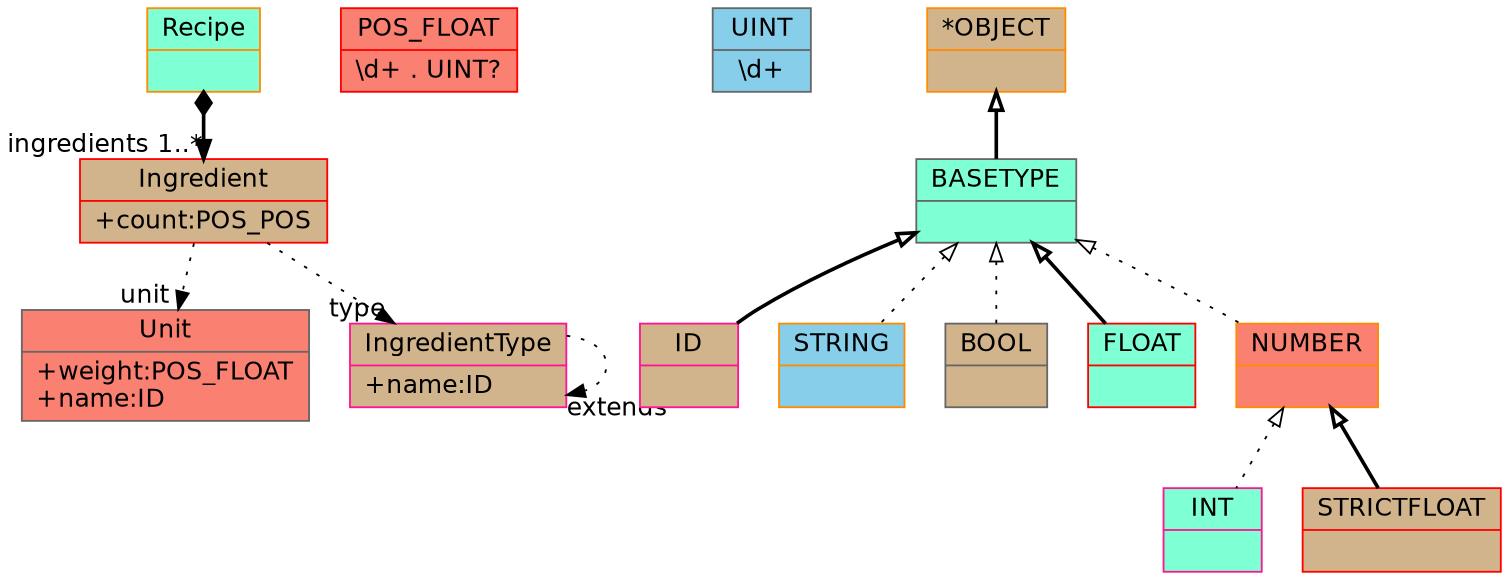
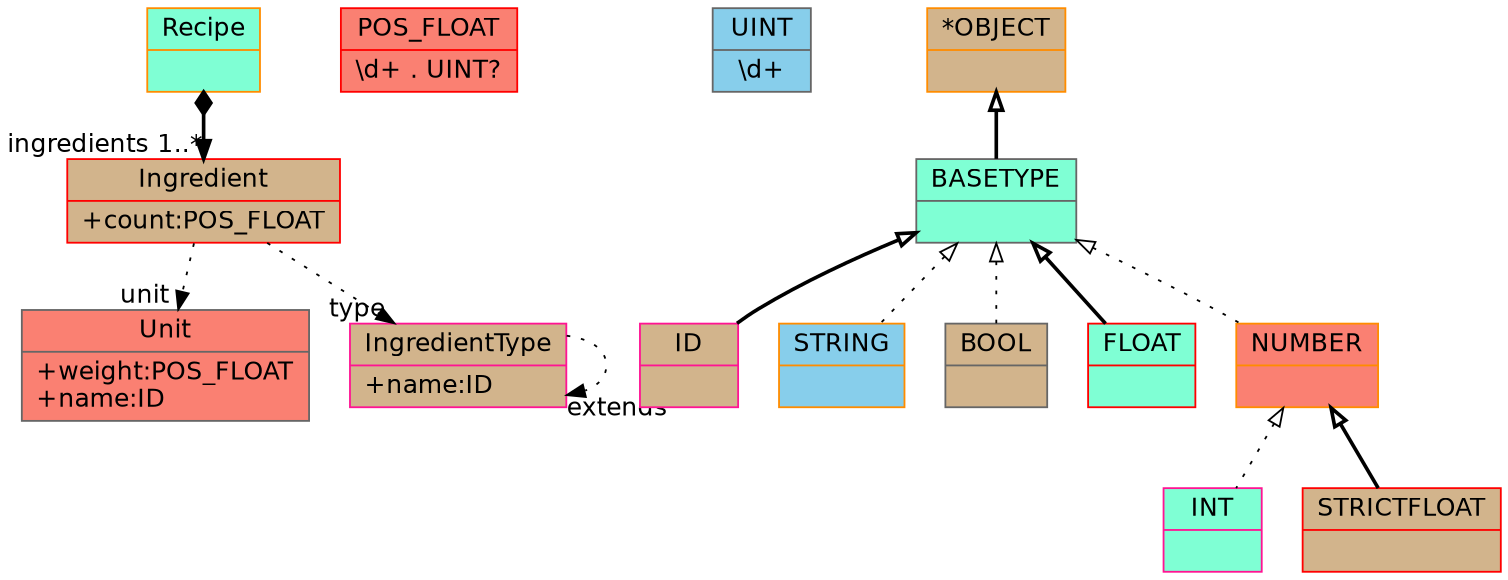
node "Ingredient": text "+count:POS_POS" -> "+count:POS_FLOAT"
